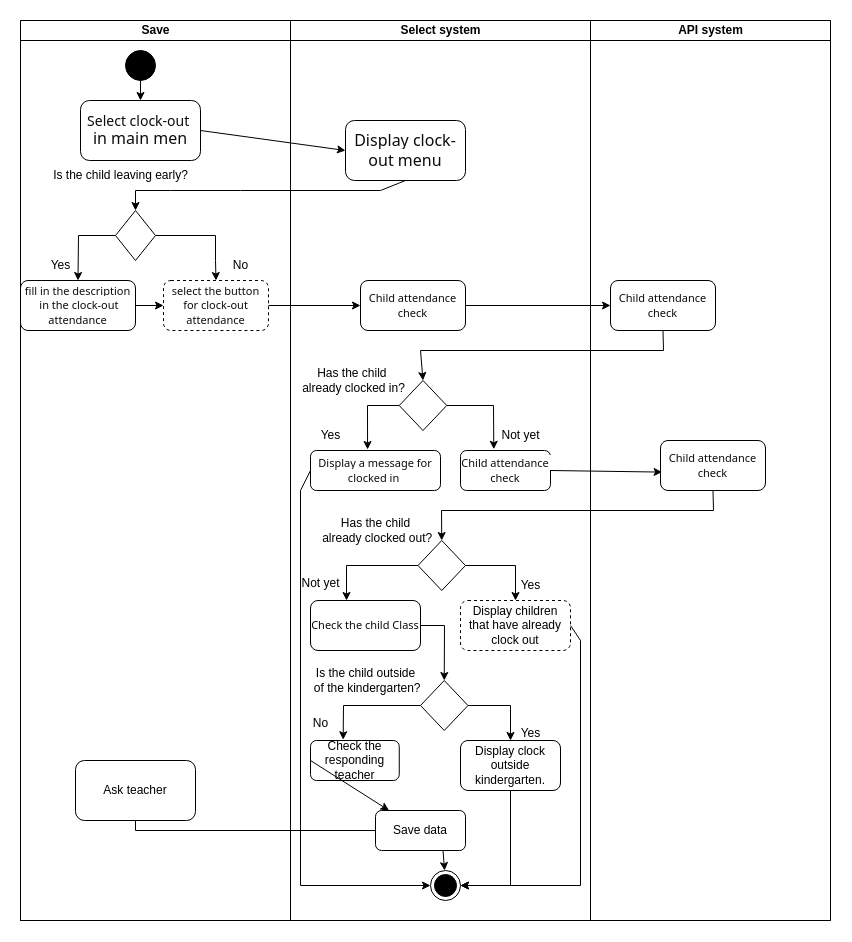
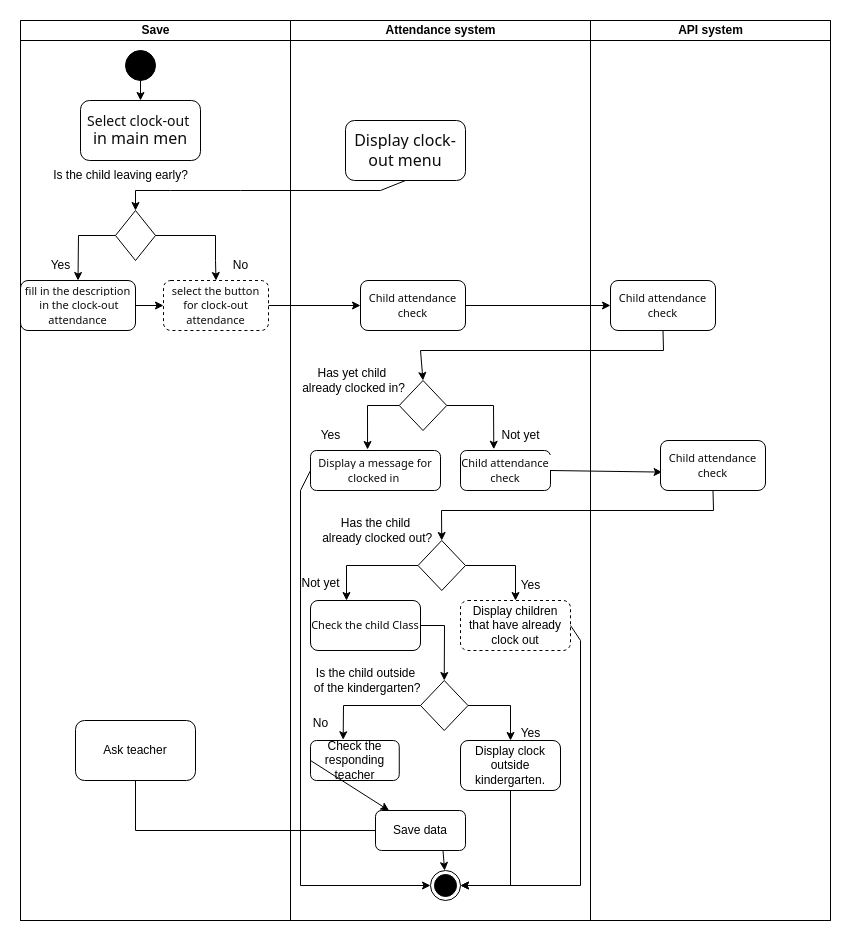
node "Select system": label "Select system" -> "Attendance system"
edge "Select clock-out in main men" -> "Display clock-out menu": removed
node "Has the child already clocked in?": label "Has the child already clocked in?" -> "Has yet child already clocked in?"
node "Ask teacher": moved (136, 791) -> (136, 751)
